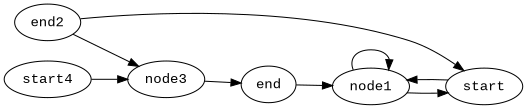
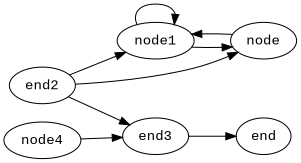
node "start4": label "start4" -> "node4"
node "node3": label "node3" -> "end3"
edge "end" -> "node1": now "end2" -> "node1"
node "start": label "start" -> "node"
